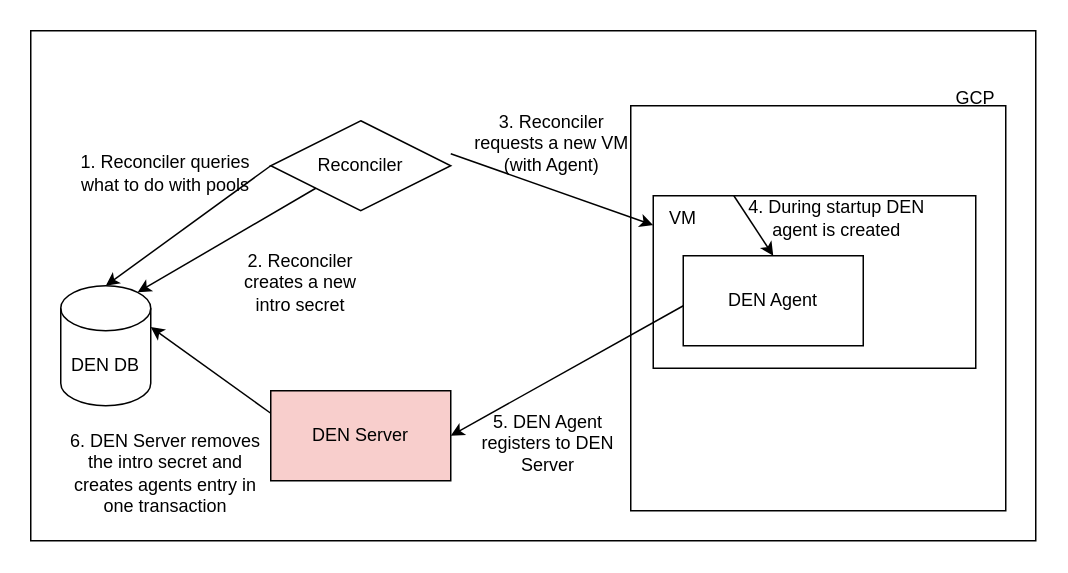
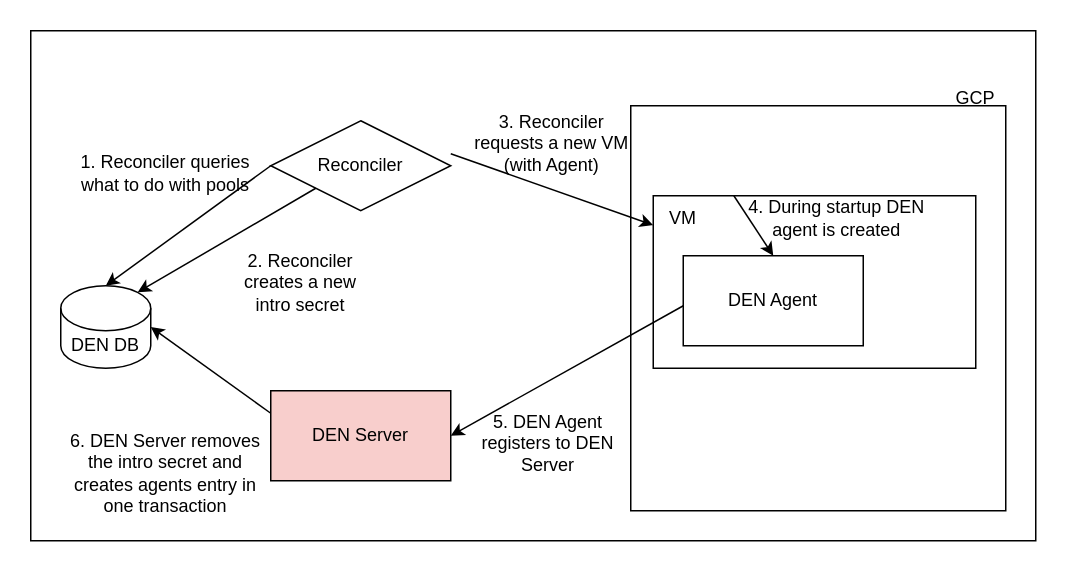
node "DEN DB": size 90x120 -> 90x83
